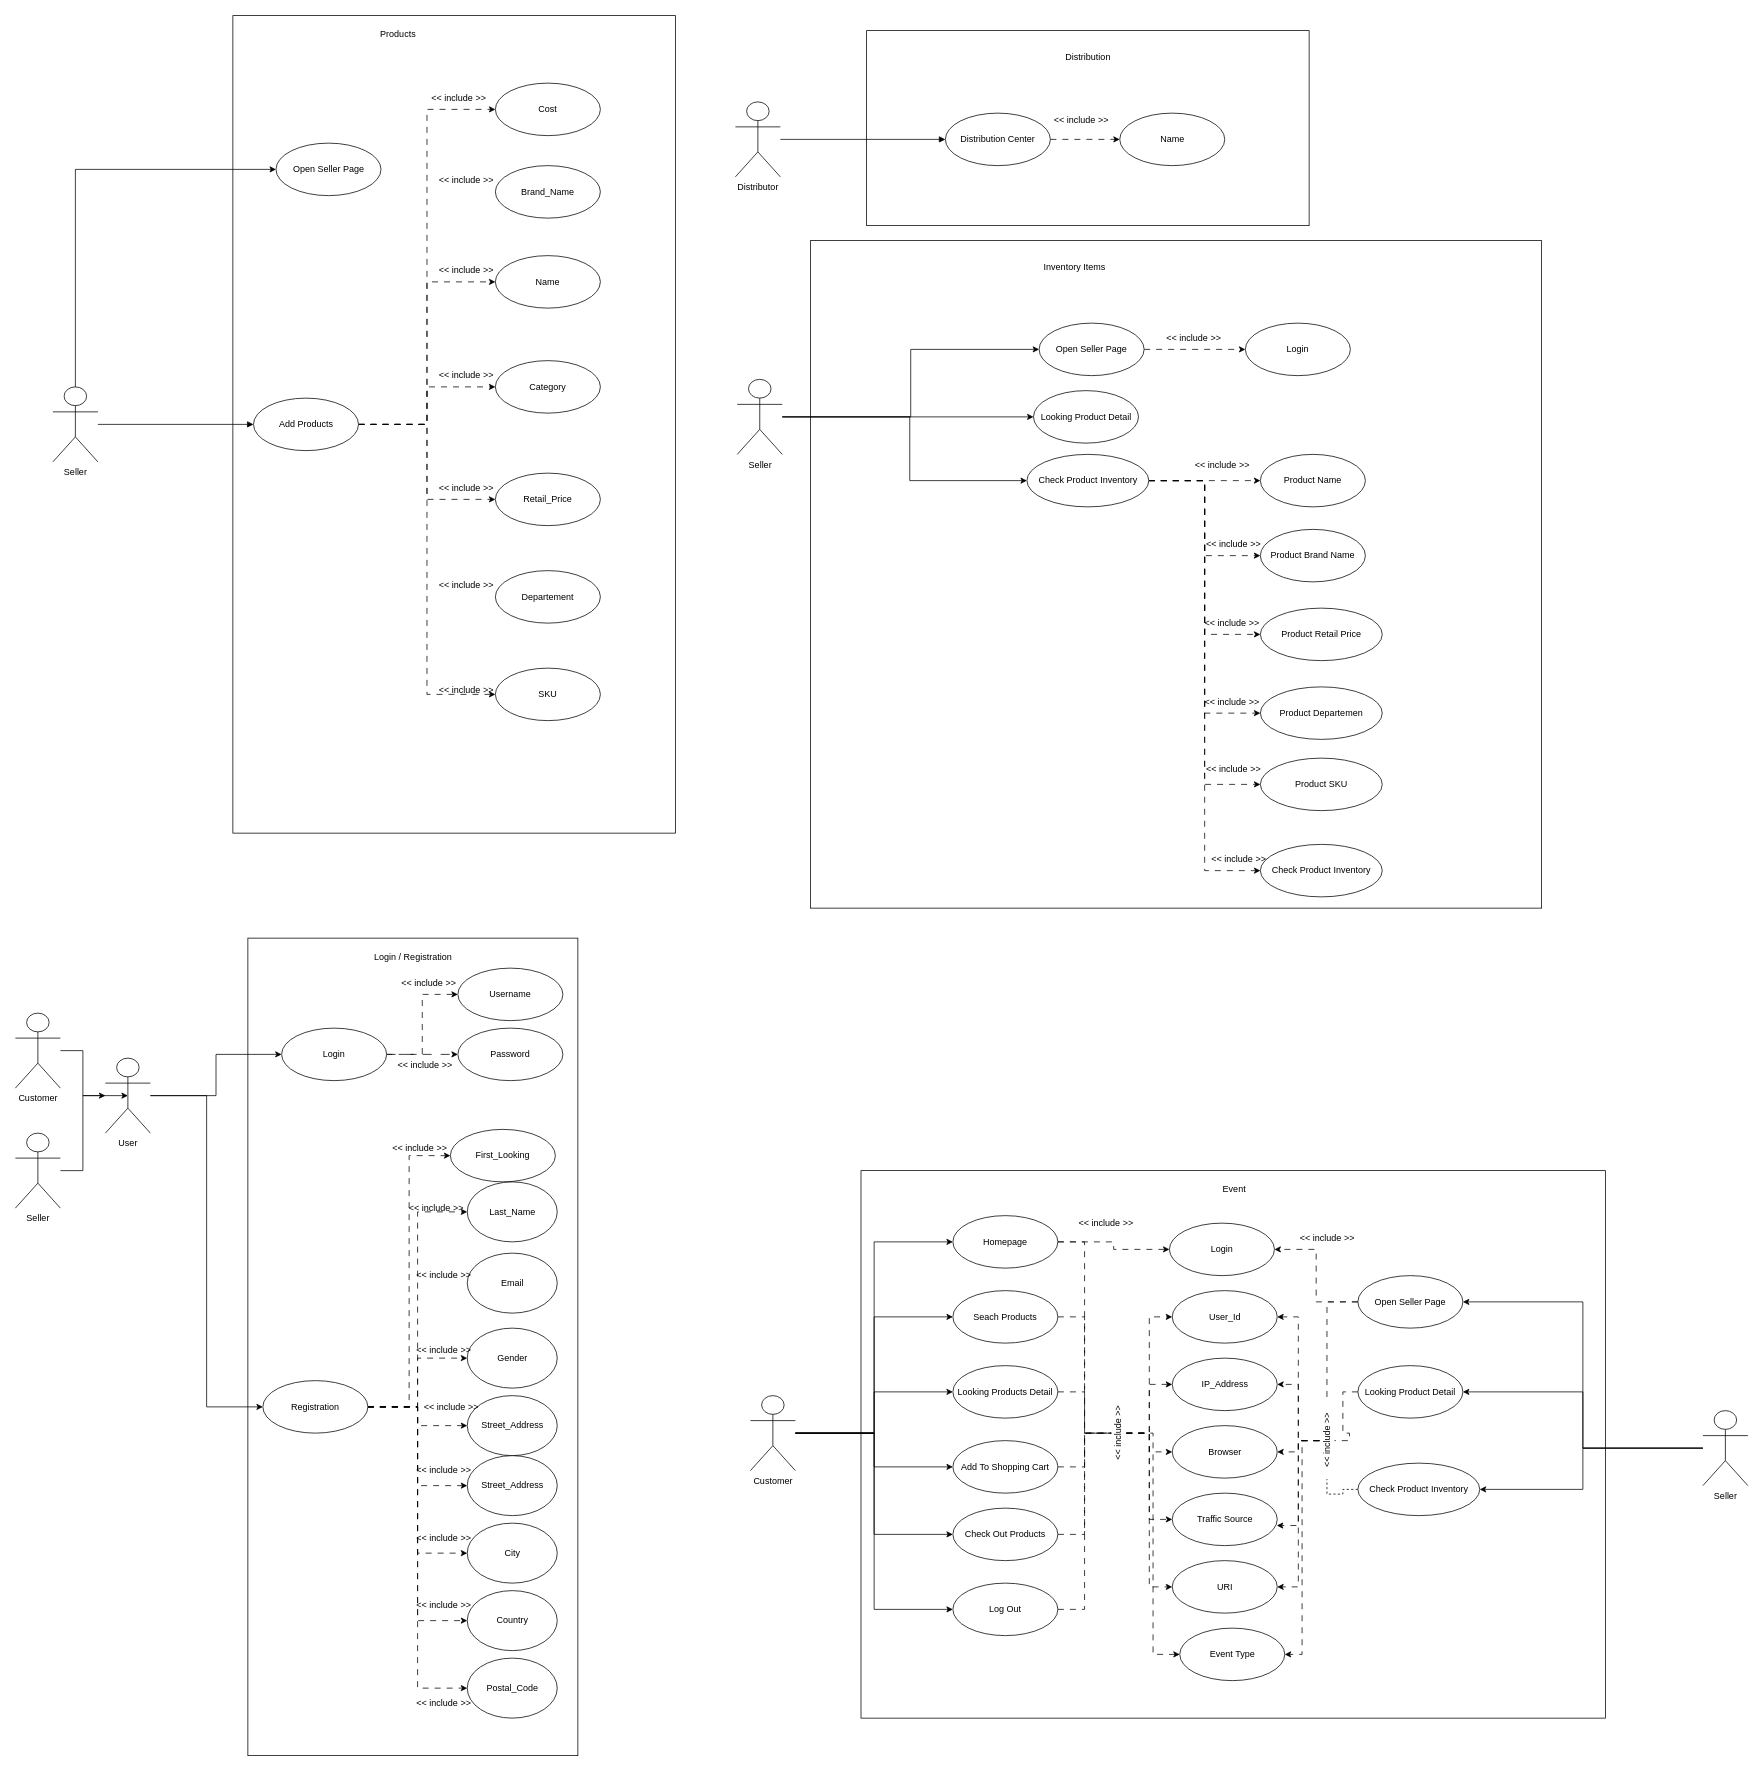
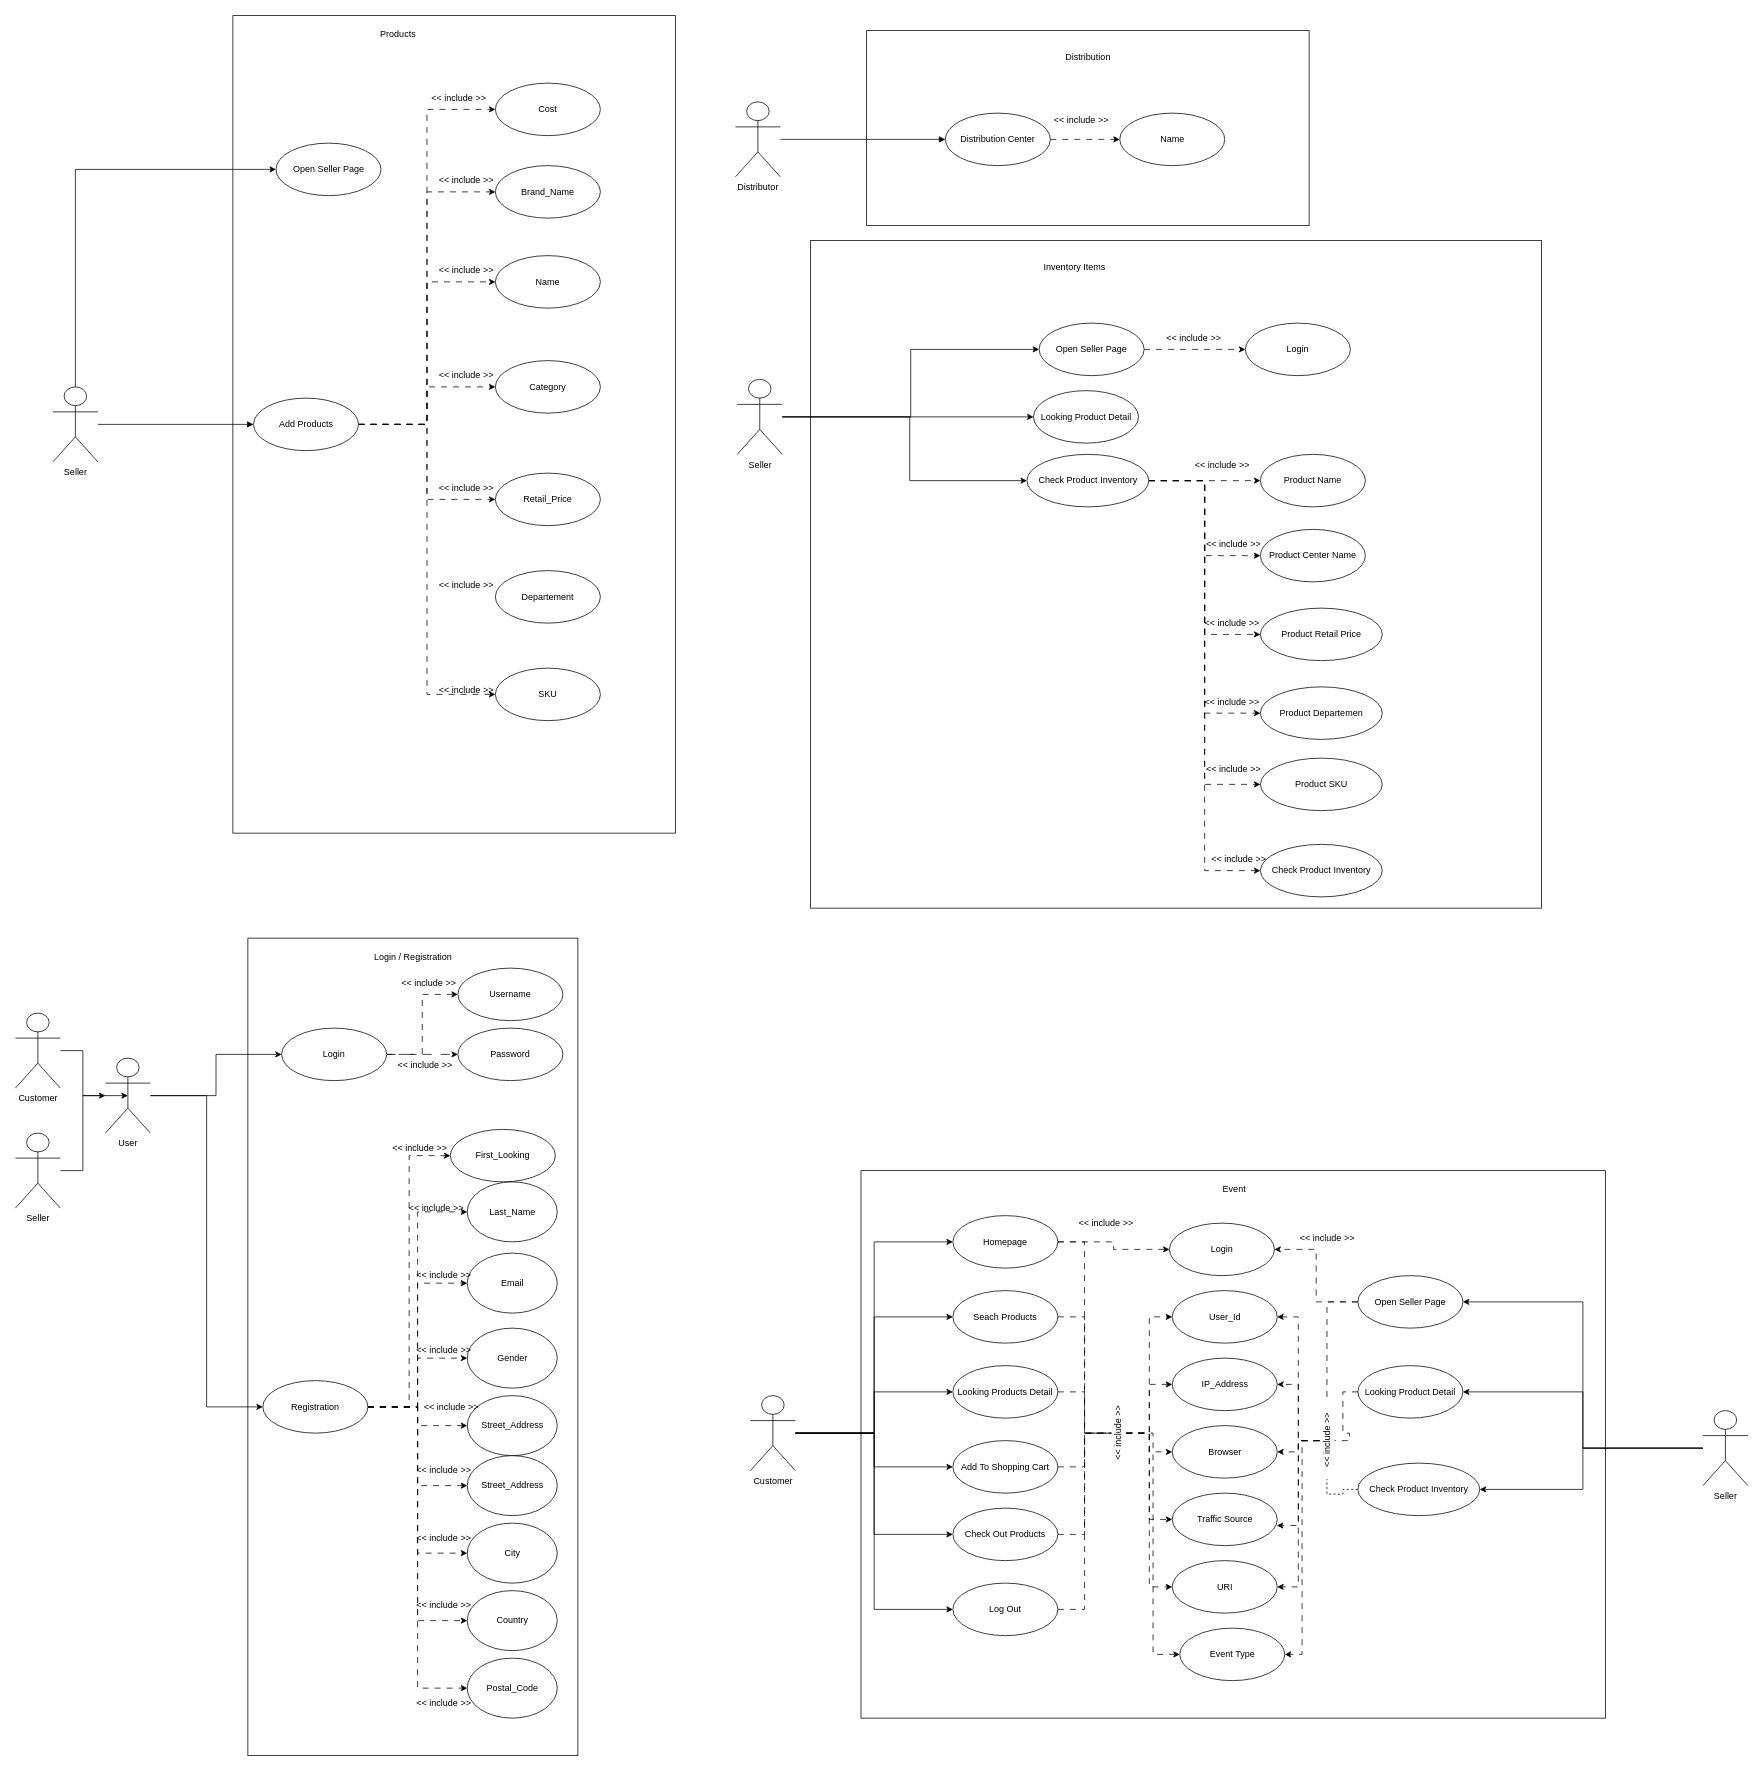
edge "Add Products" -> "Brand_Name": added
node "Product Brand Name": label "Product Brand Name" -> "Product Center Name"
edge "Registration" -> "Email": added
